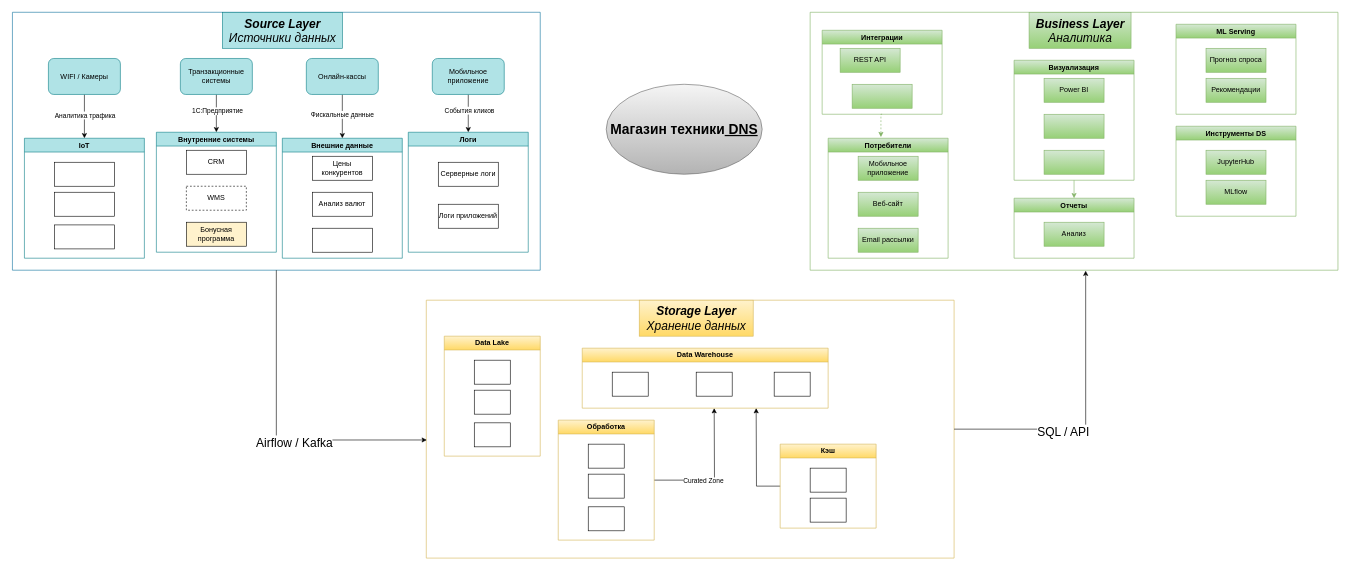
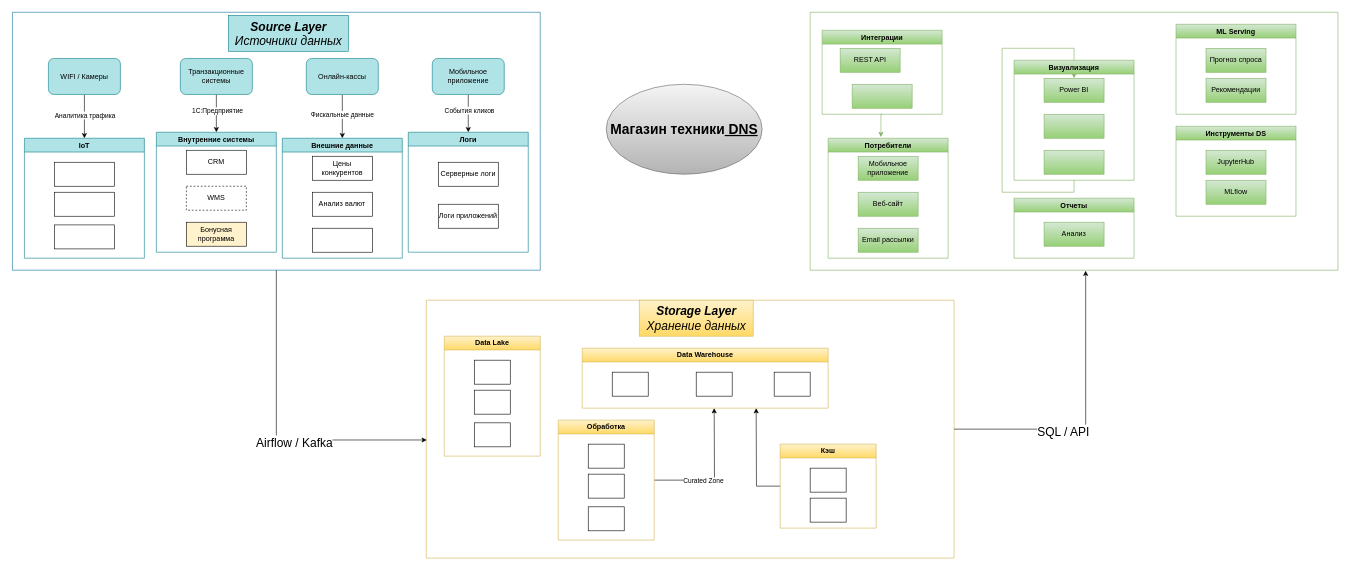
node "Source Layer Источники данных": moved (282, 30) -> (288, 33)
node "Business Layer Аналитика": removed
edge "Интеграции" -> "Потребители": style dashed -> solid
edge "Визуализация" -> "Отчеты": now "Визуализация" -> "Power BI"
